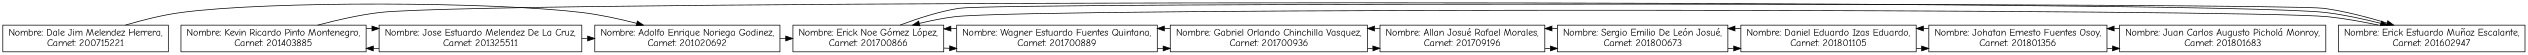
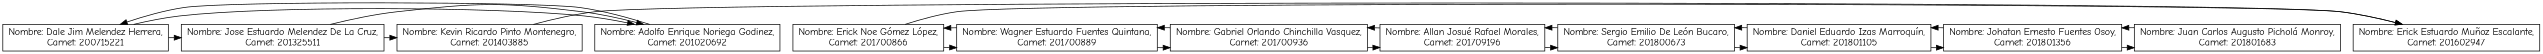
edge "Nombre: Erick Estuardo Muñoz Escalante, Carnet: 201602947" -> "Nombre: Erick Noe Gómez López, Carnet: 201700866": removed
edge "Nombre: Kevin Ricardo Pinto Montenegro, Carnet: 201403885" -> "Nombre: Jose Estuardo Melendez De La Cruz, Carnet: 201325511": now "Nombre: Dale Jim Melendez Herrera, Carnet: 200715221" -> "Nombre: Jose Estuardo Melendez De La Cruz, Carnet: 201325511"
edge "Nombre: Adolfo Enrique Noriega Godinez, Carnet: 201020692" -> "Nombre: Erick Noe Gómez López, Carnet: 201700866": now "Nombre: Adolfo Enrique Noriega Godinez, Carnet: 201020692" -> "Nombre: Dale Jim Melendez Herrera, Carnet: 200715221"
node "Nombre: Sergio Emilio De León Josué, Carnet: 201800673": label "Nombre: Sergio Emilio De León Josué, Carnet: 201800673" -> "Nombre: Sergio Emilio De León Bucaro, Carnet: 201800673"
node "Nombre: Daniel Eduardo Izas Eduardo, Carnet: 201801105": label "Nombre: Daniel Eduardo Izas Eduardo, Carnet: 201801105" -> "Nombre: Daniel Eduardo Izas Marroquín, Carnet: 201801105"
